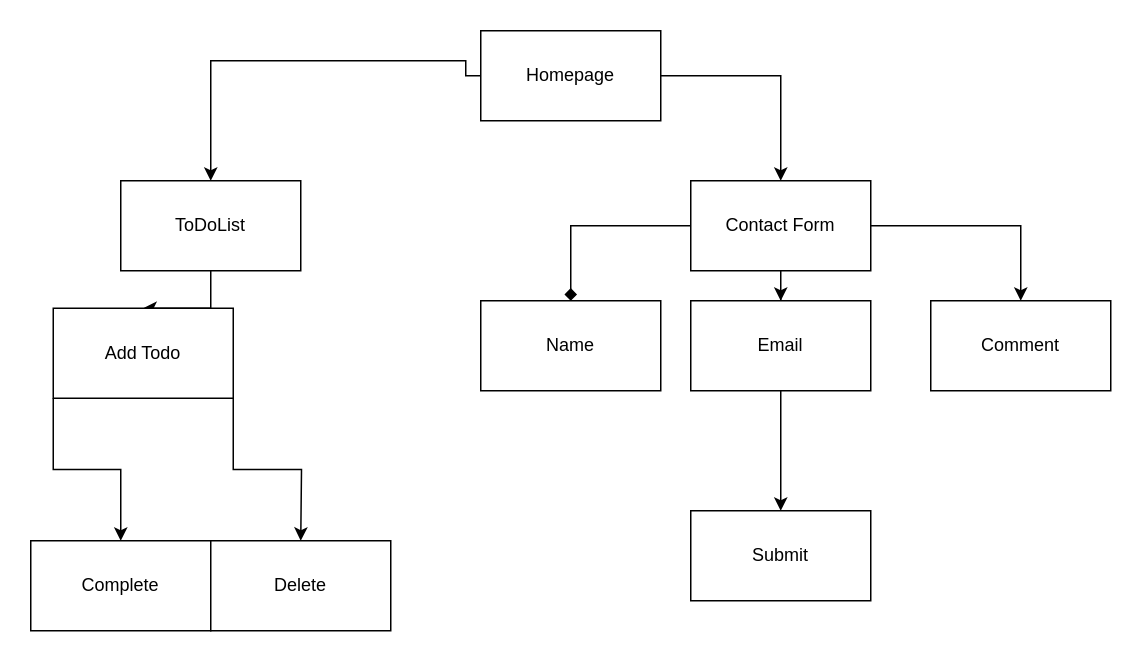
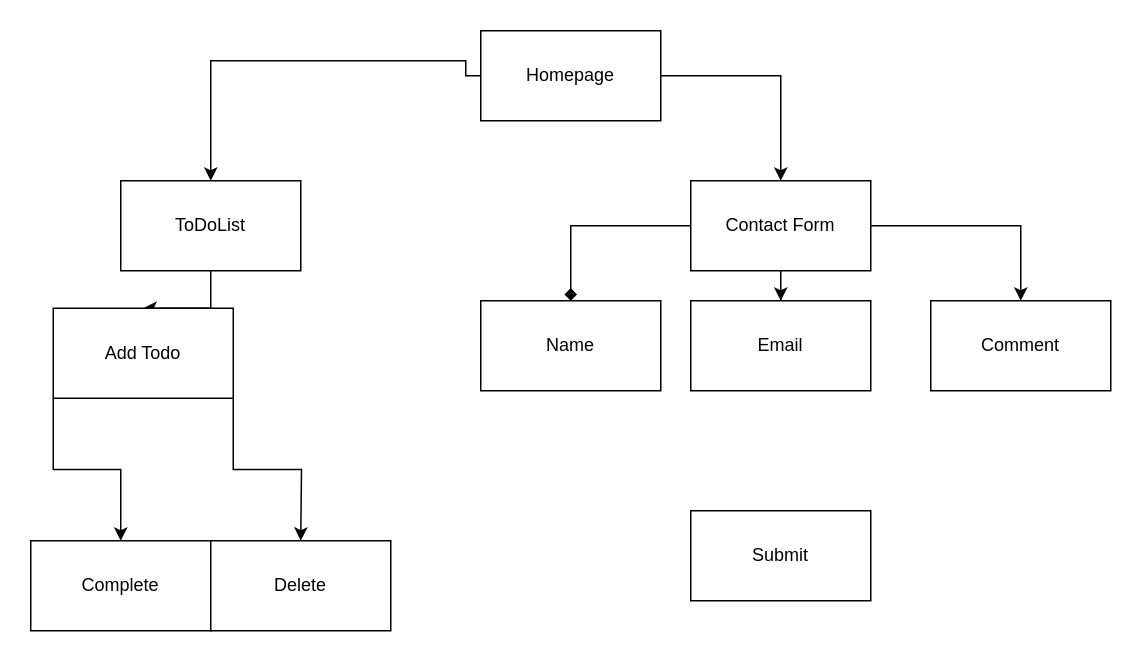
edge "Email" -> "Submit": removed
